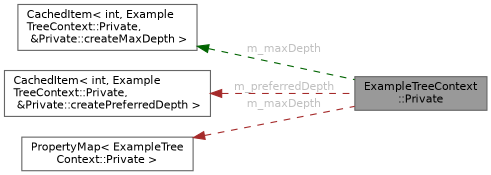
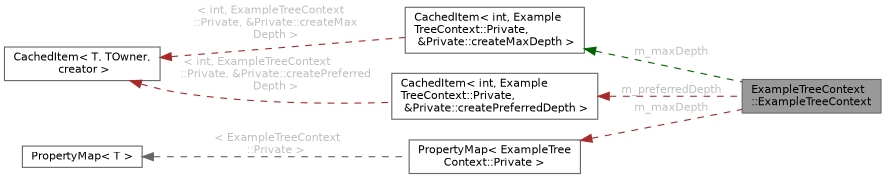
node "CachedItem< T, TOwner, creator >": added
node "ExampleTreeContext ::Private": label "ExampleTreeContext ::Private" -> "ExampleTreeContext ::ExampleTreeContext"
node "PropertyMap< T >": added
